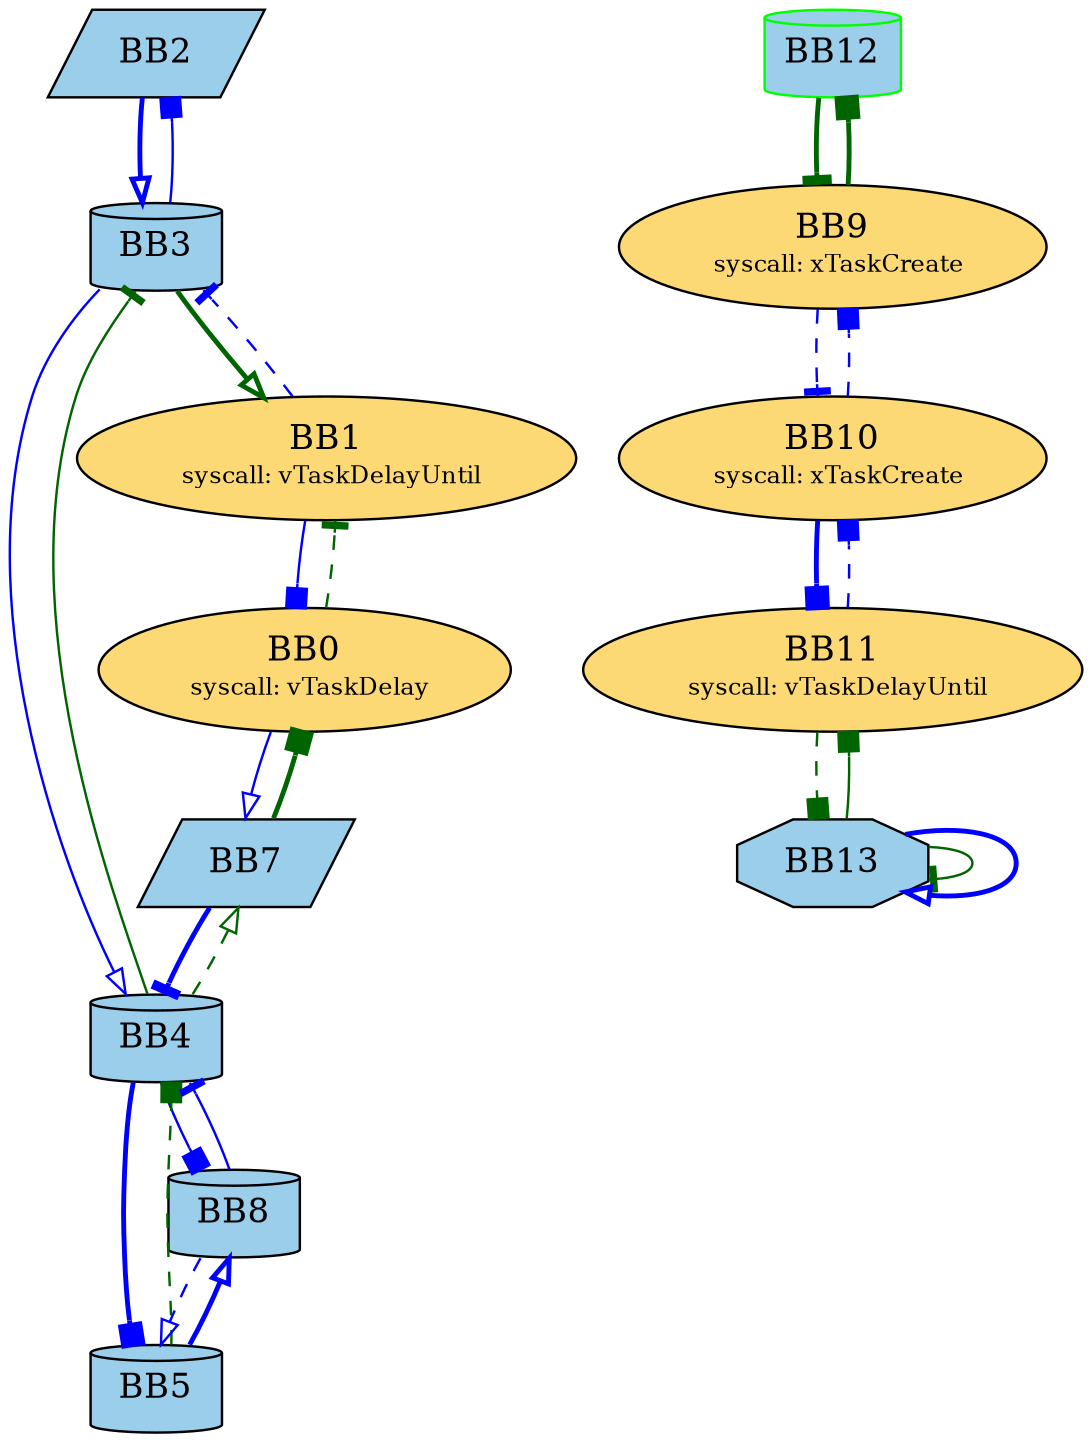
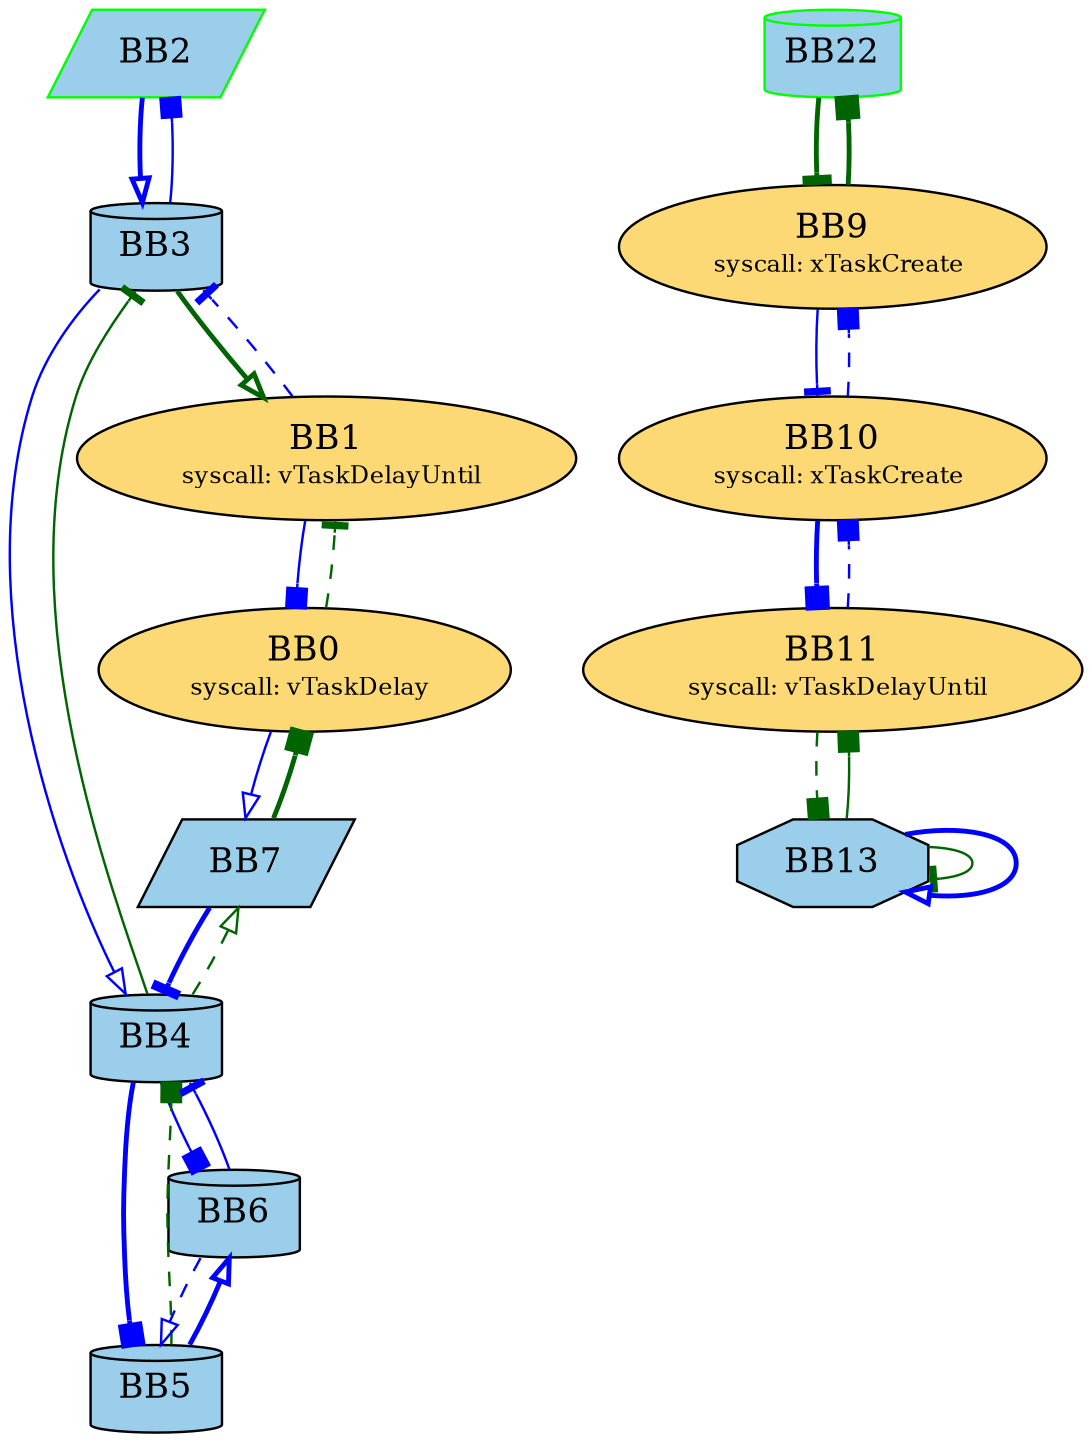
node "BB2": color black -> green
node "BB12": label "BB12" -> "BB22"
edge "BB9" -> "BB10": style dashed -> solid
node "BB8": label "BB8" -> "BB6"
